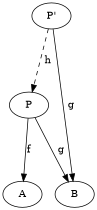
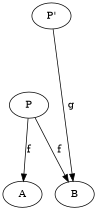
edge "P'" -> "P": removed, label "h"
edge "P" -> "B": label " g" -> "f"
